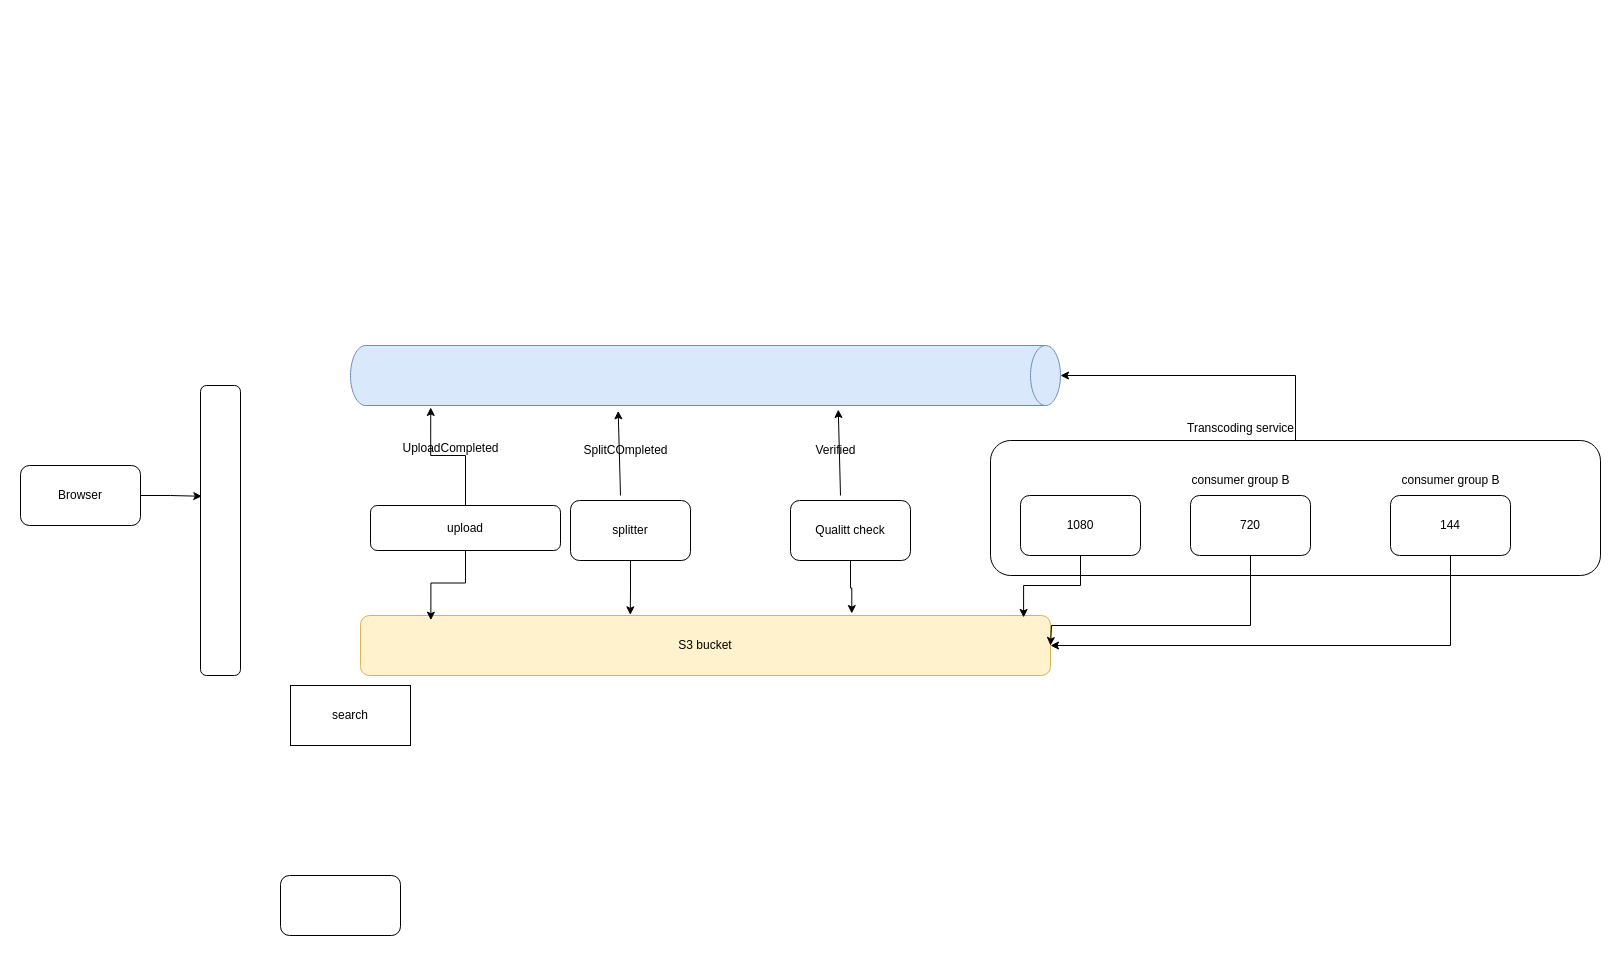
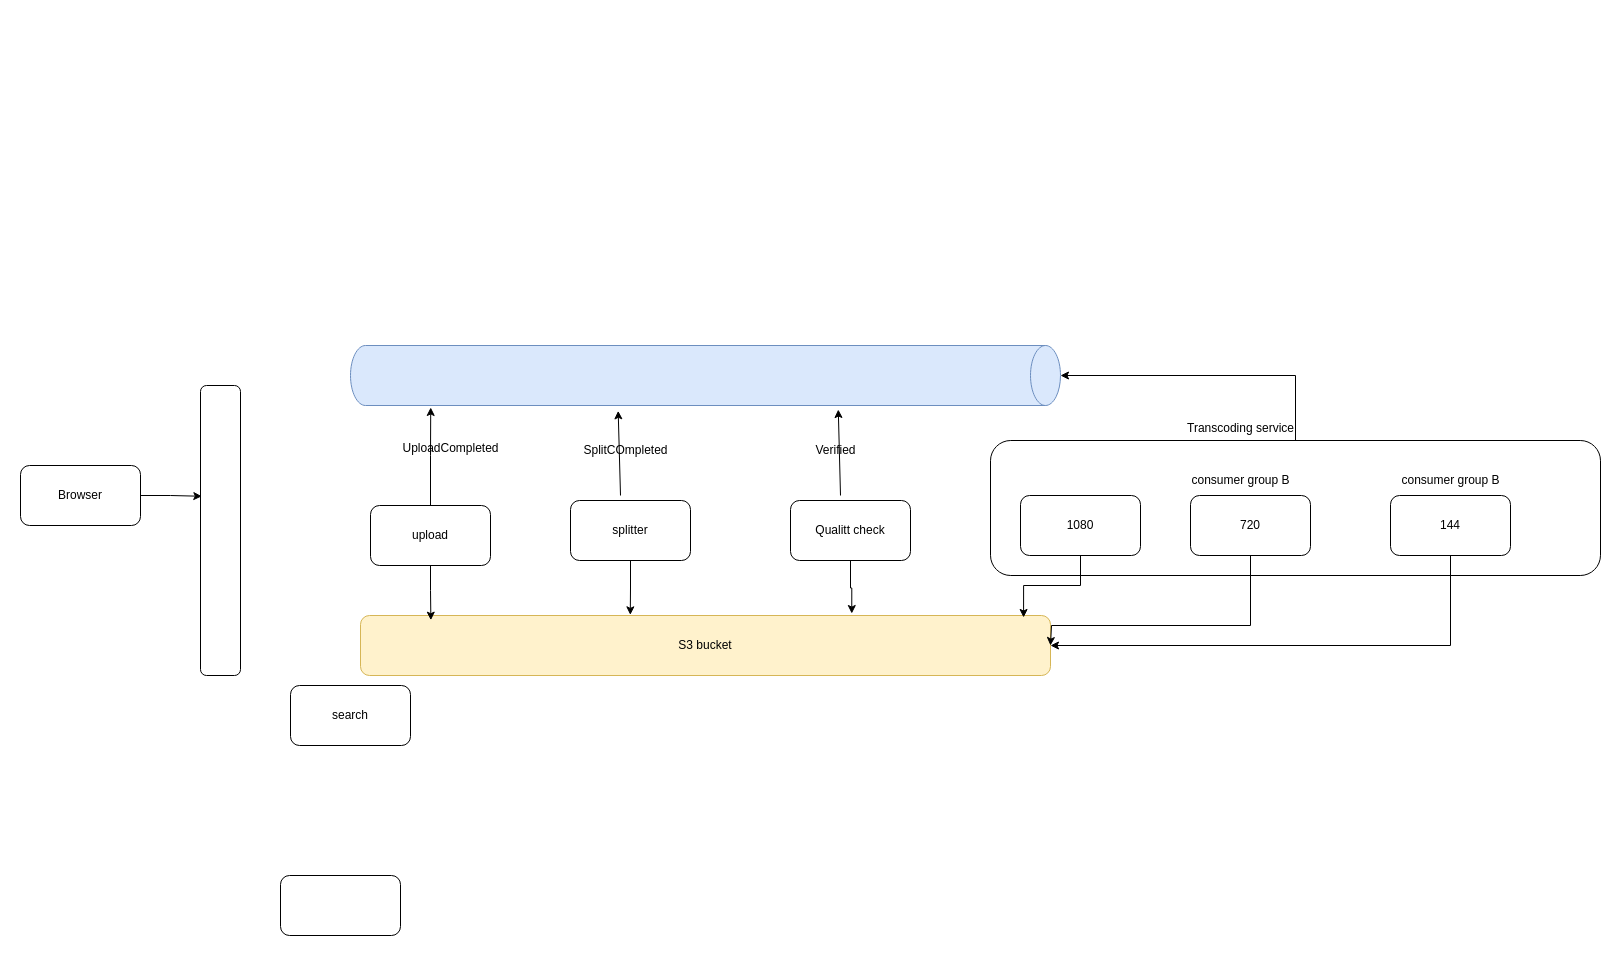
node "upload": size 190x45 -> 120x60
node "search": shape rectangle -> rounded rectangle
